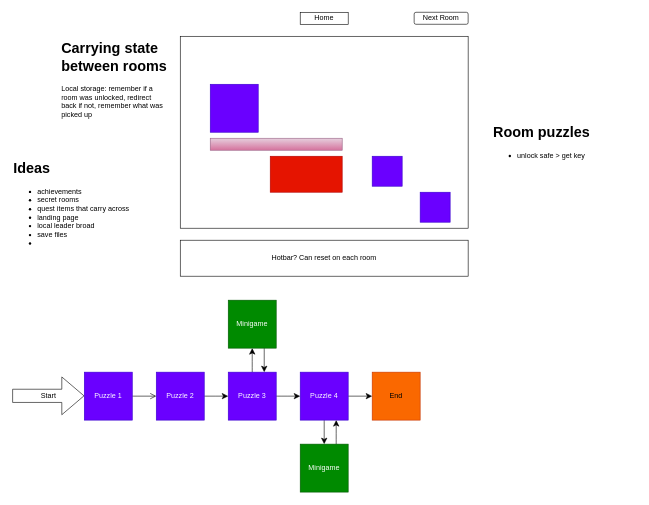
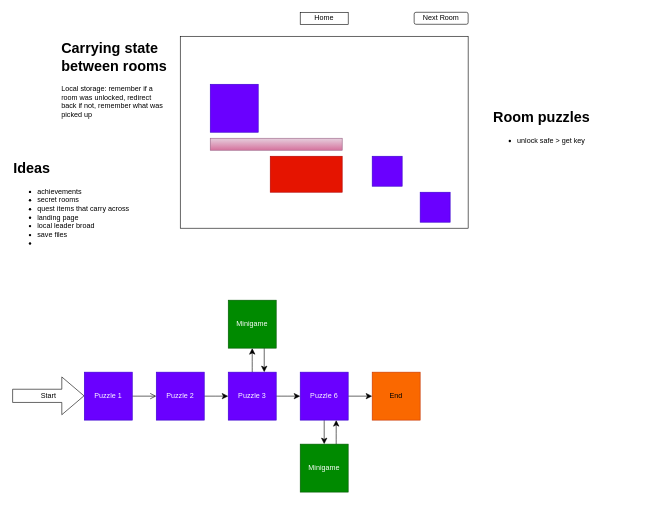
node "Room puzzlesunlock safe > get key": moved (564, 186) -> (564, 171)
node "Hotbar? Can reset on each room": removed
node "Puzzle 4": label "Puzzle 4" -> "Puzzle 6"
